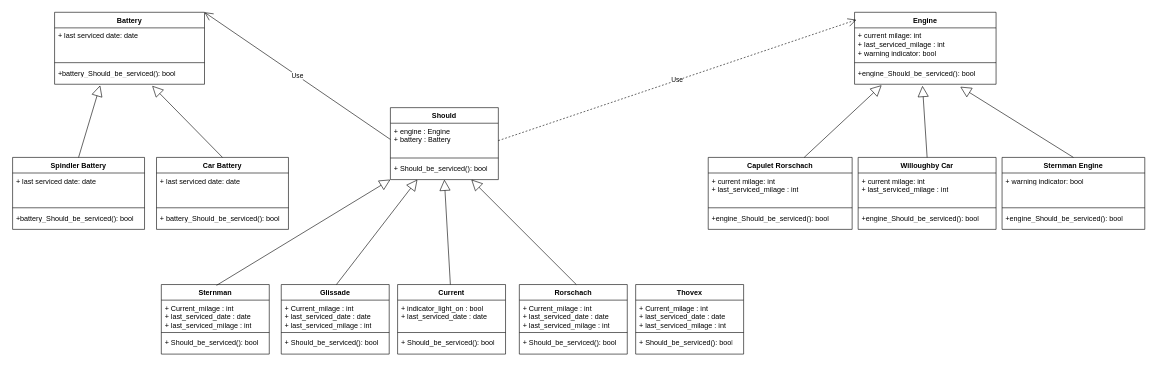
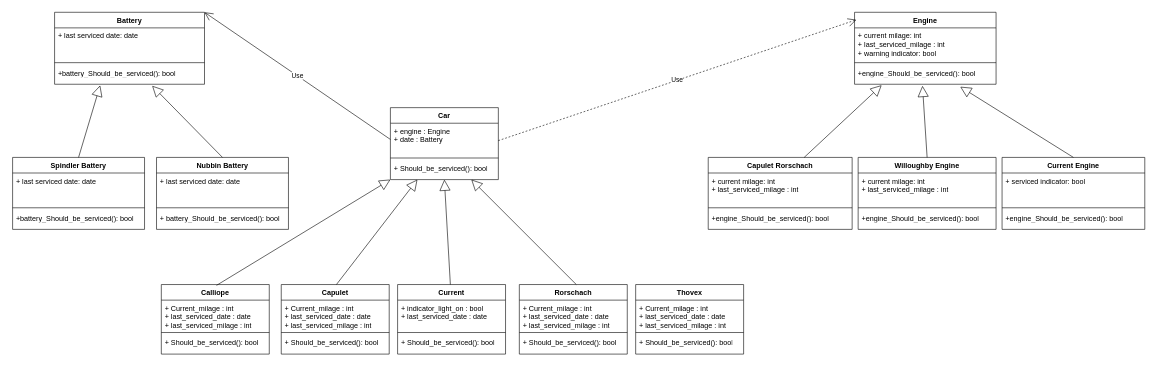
node "Should": label "Should" -> "Car"
node "+ engine : Engine + battery : Battery": label "+ engine : Engine + battery : Battery" -> "+ engine : Engine + date : Battery"
node "Car Battery": label "Car Battery" -> "Nubbin Battery"
node "Willoughby Car": label "Willoughby Car" -> "Willoughby Engine"
node "Sternman Engine": label "Sternman Engine" -> "Current Engine"
node "+ warning indicator: bool": label "+ warning indicator: bool" -> "+ serviced indicator: bool"
node "Sternman": label "Sternman" -> "Calliope"
node "Glissade": label "Glissade" -> "Capulet"
